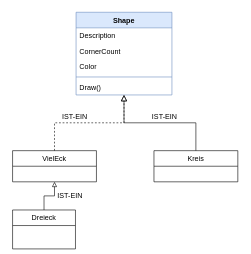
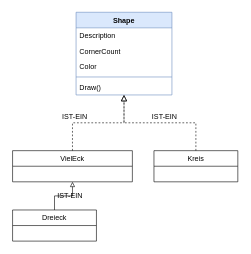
edge "Kreis" -> "Shape": style solid -> dashed
node "VielEck": size 84x31 -> 120x31
node "Dreieck": size 63x39 -> 84x31
